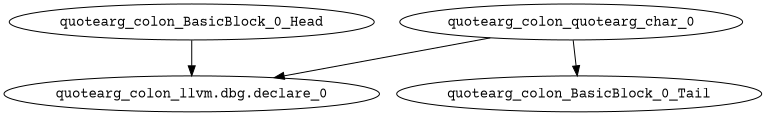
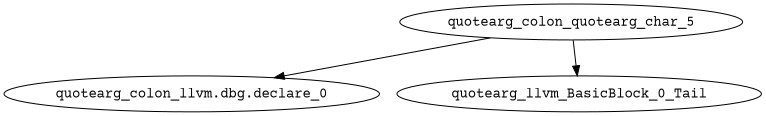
node "quotearg_colon_BasicBlock_0_Head": removed
node "quotearg_colon_quotearg_char_0": label "quotearg_colon_quotearg_char_0" -> "quotearg_colon_quotearg_char_5"
node "quotearg_colon_BasicBlock_0_Tail": label "quotearg_colon_BasicBlock_0_Tail" -> "quotearg_llvm_BasicBlock_0_Tail"
